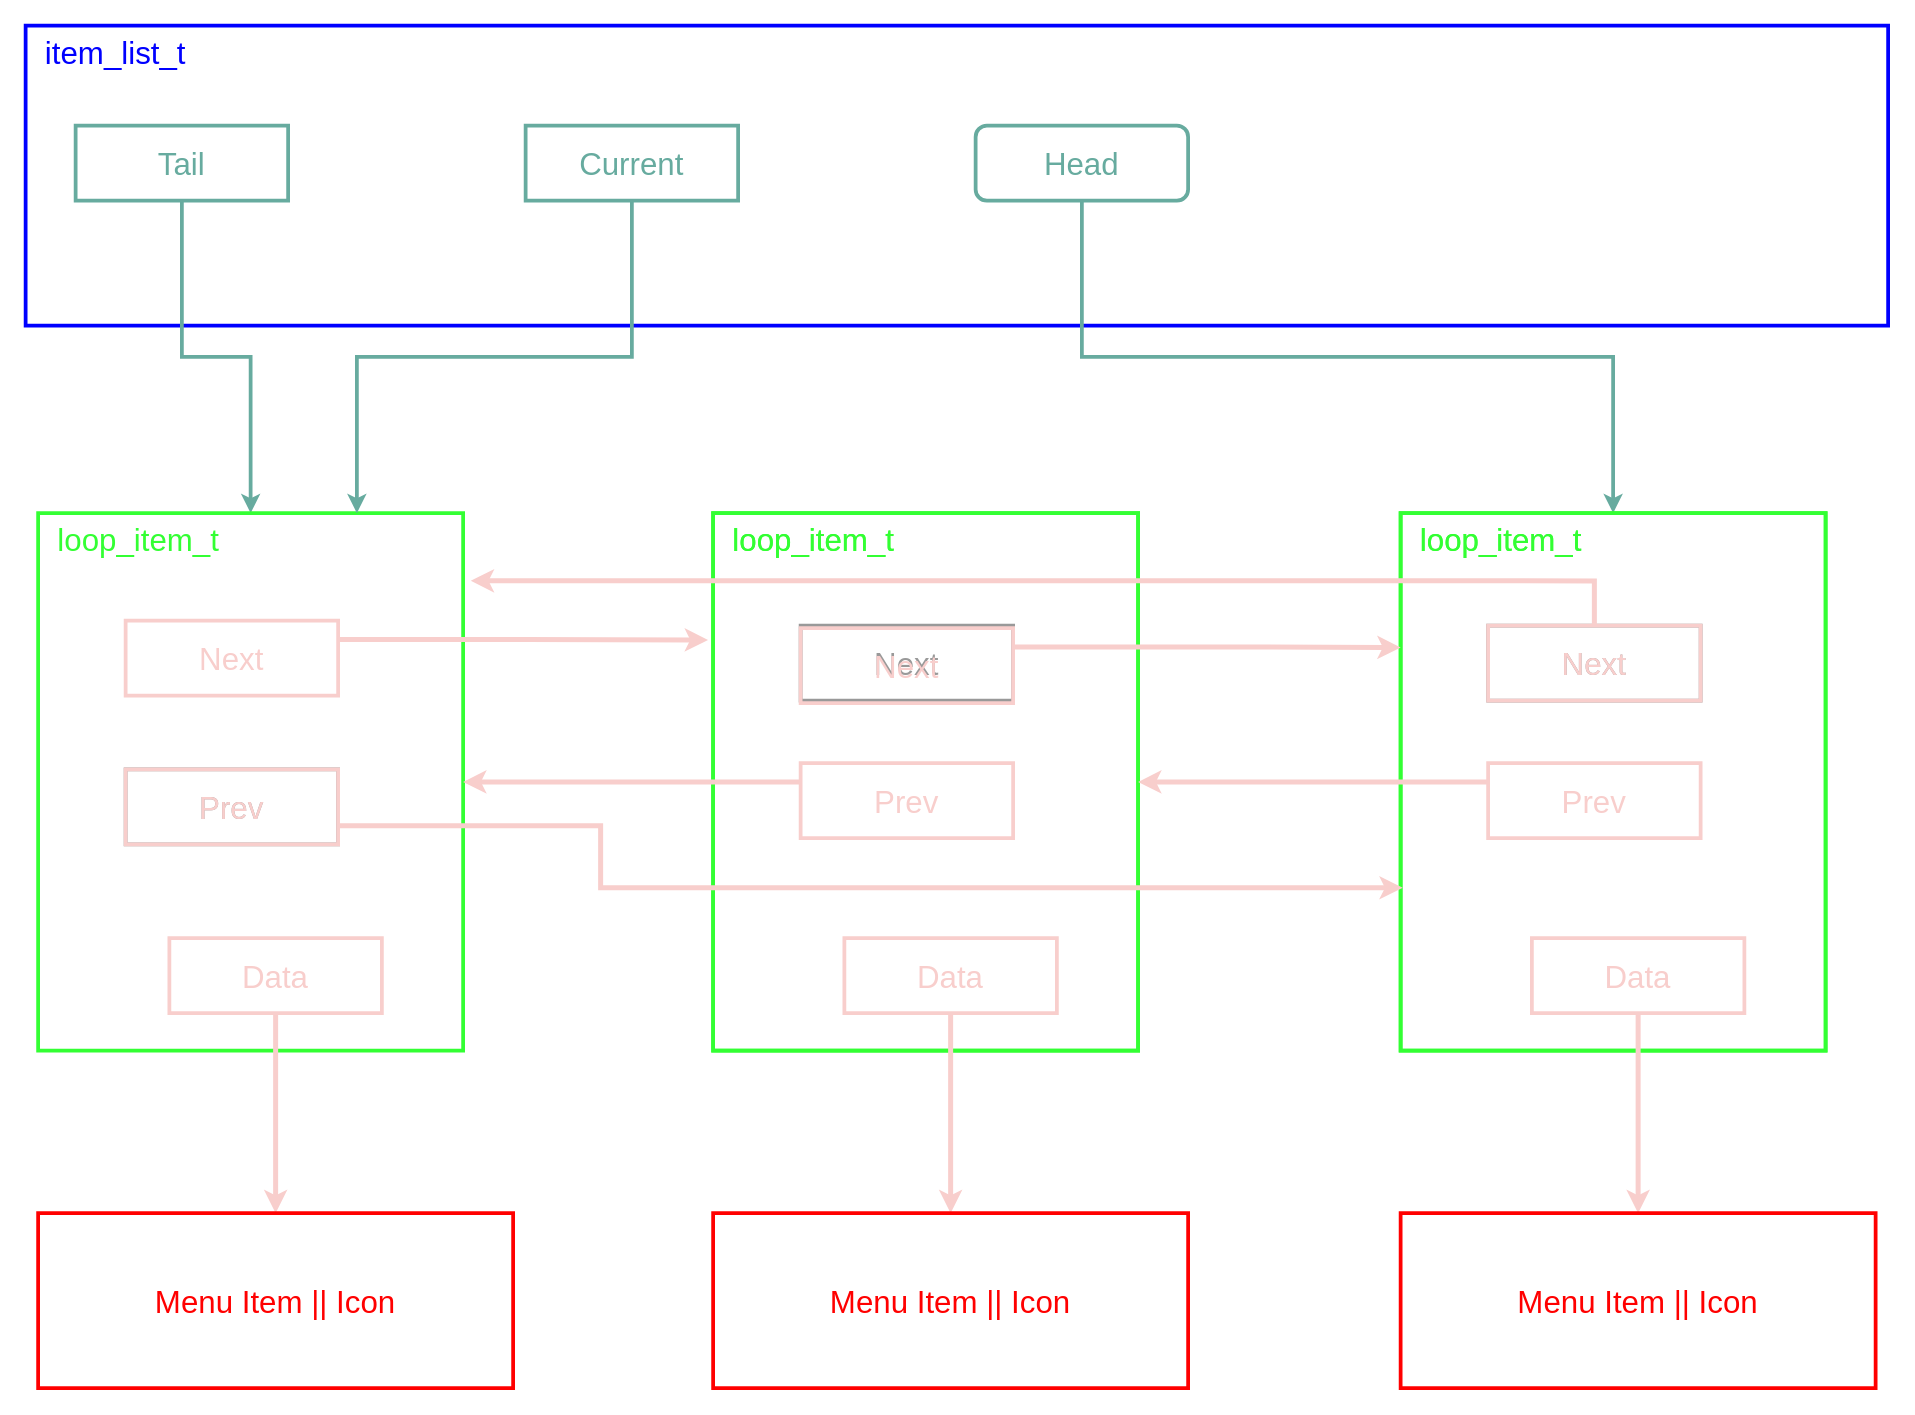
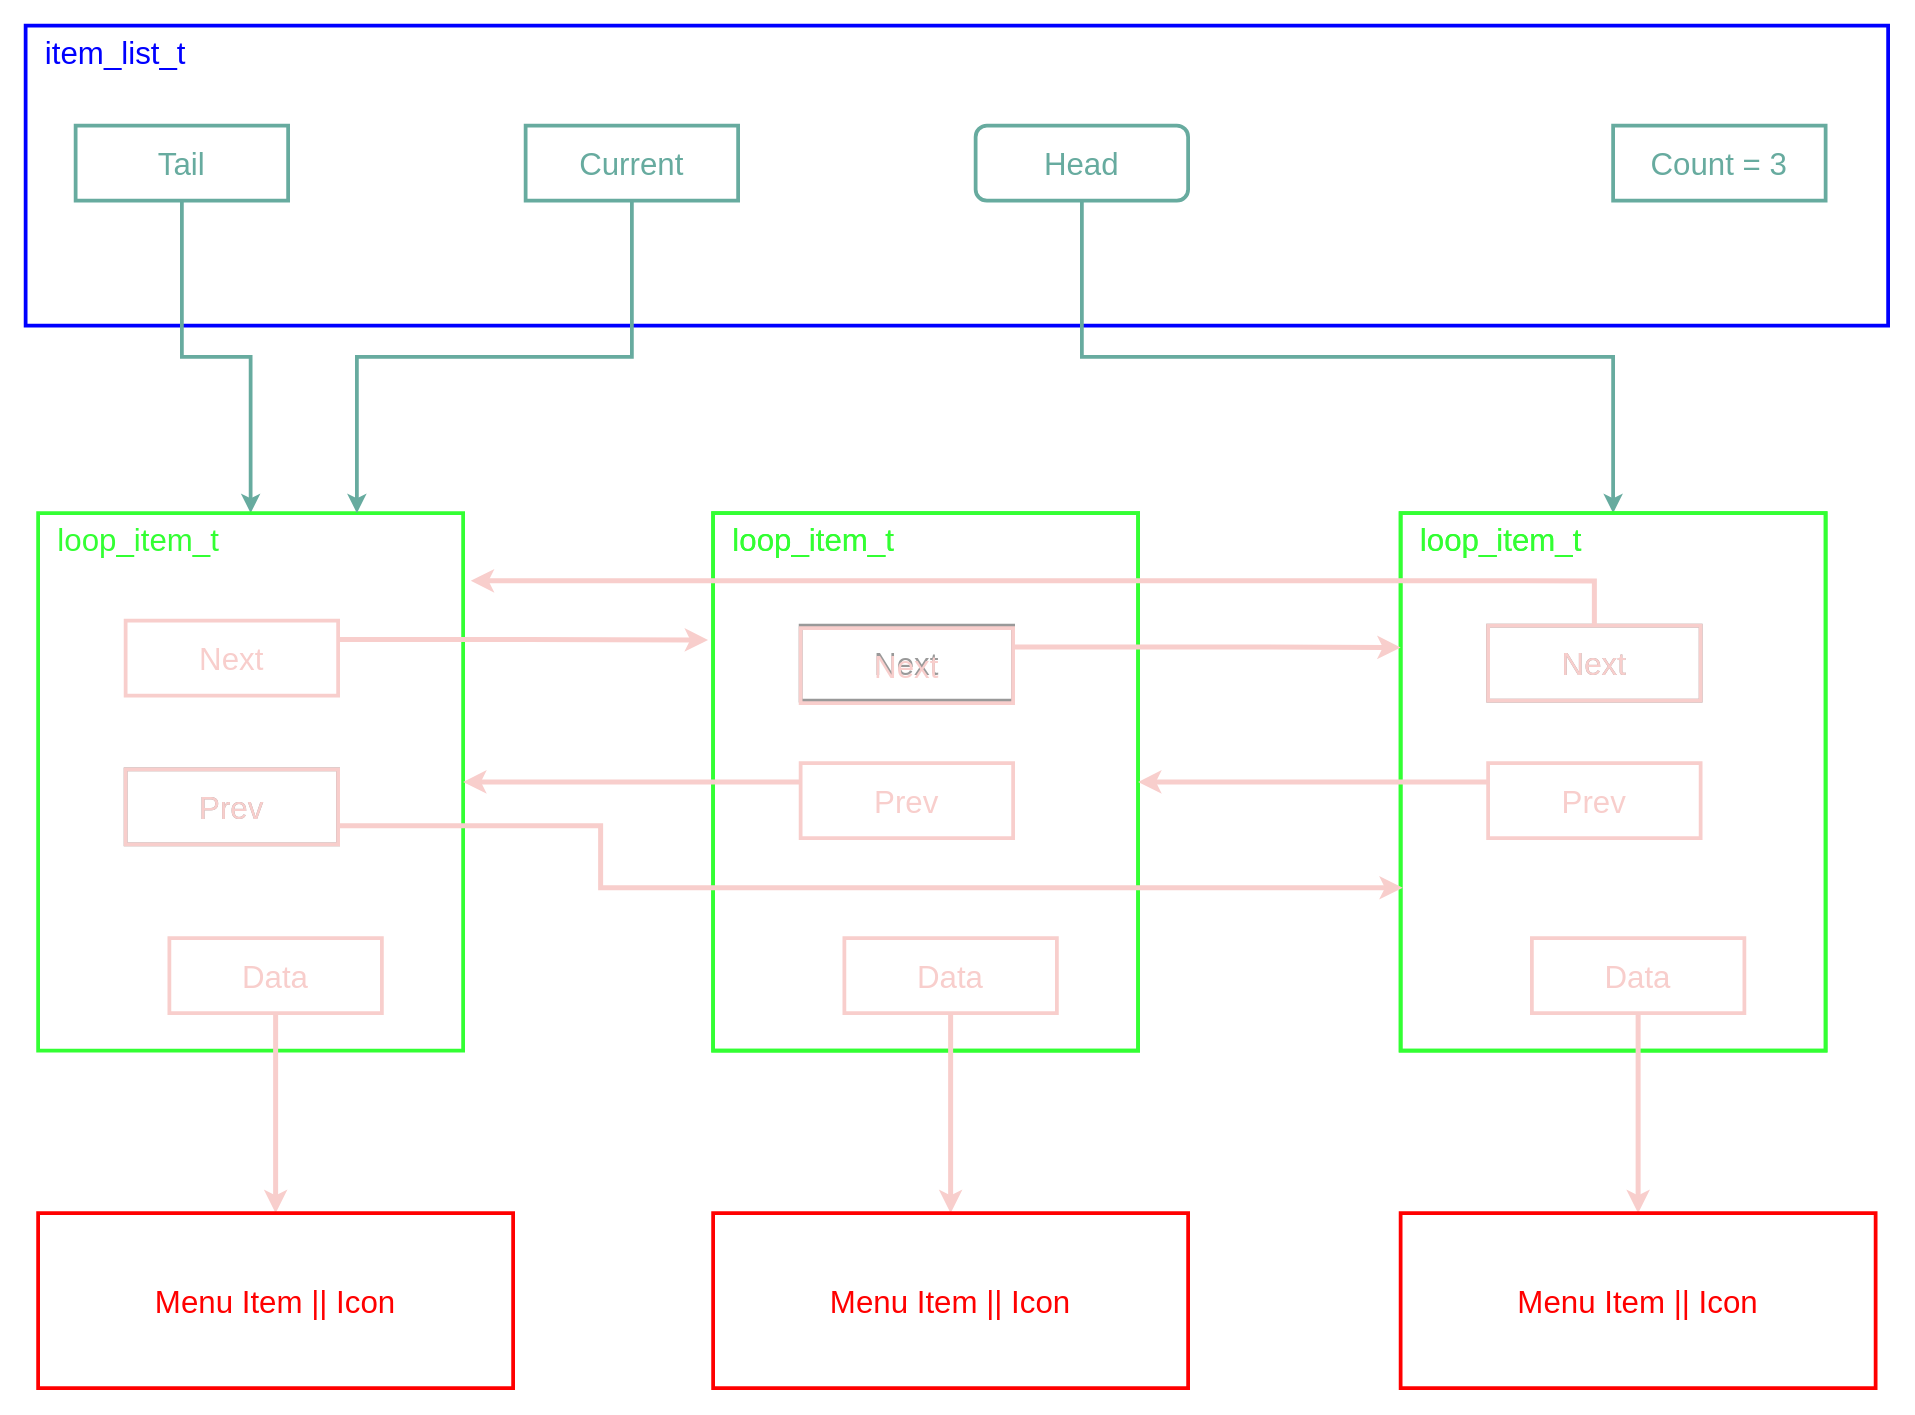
node "Count = 3": added
